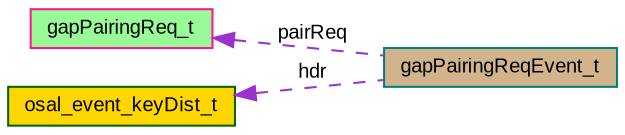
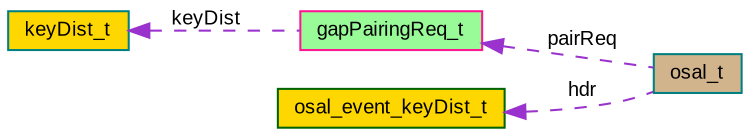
node "keyDist_t": added
node "gapPairingReqEvent_t": label "gapPairingReqEvent_t" -> "osal_t"
